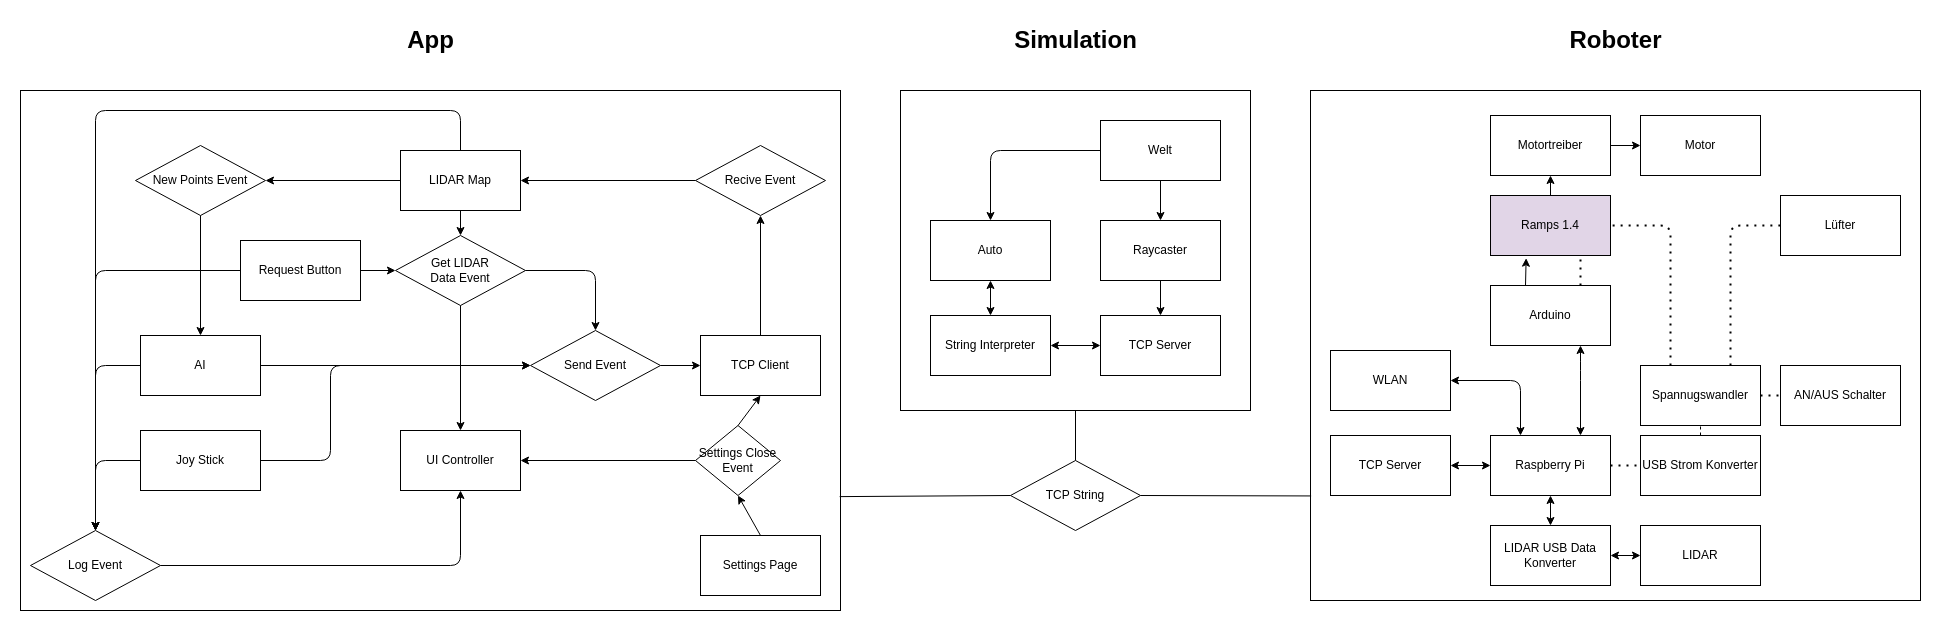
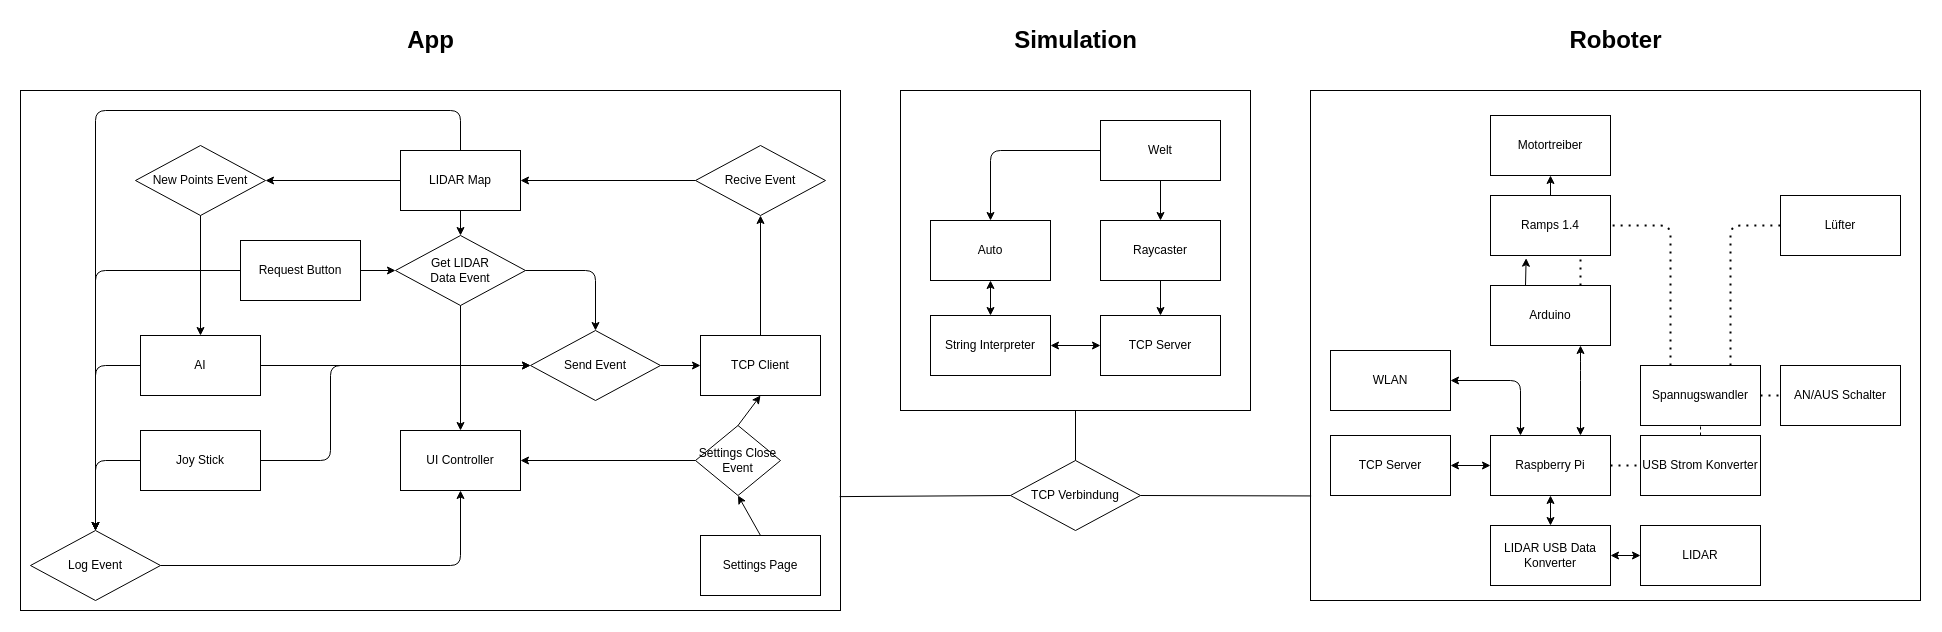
edge "Motortreiber" -> "Motor": removed
node "Motor": removed
node "Ramps 1.4": fillcolor #e1d5e7 -> #ffffff
node "TCP String": label "TCP String" -> "TCP Verbindung"
